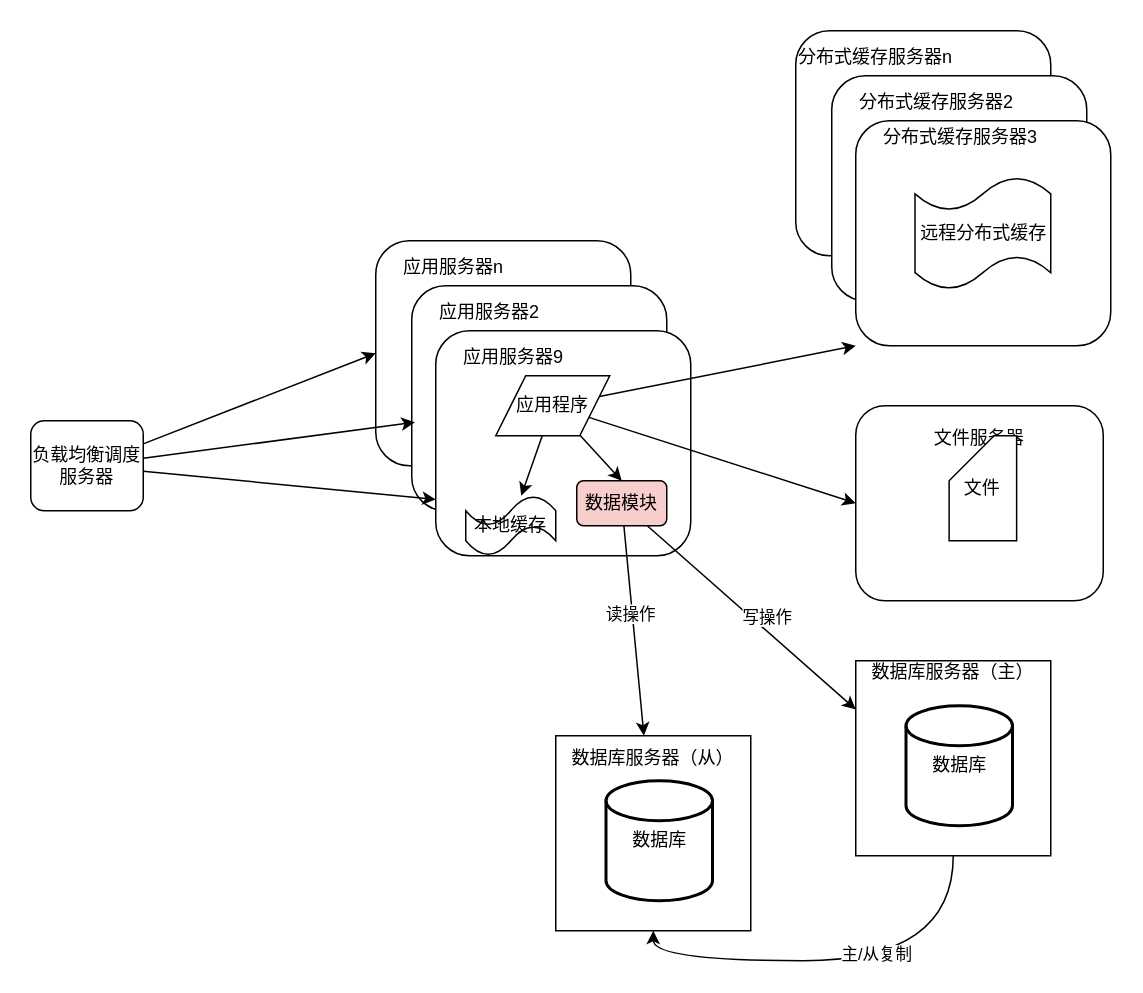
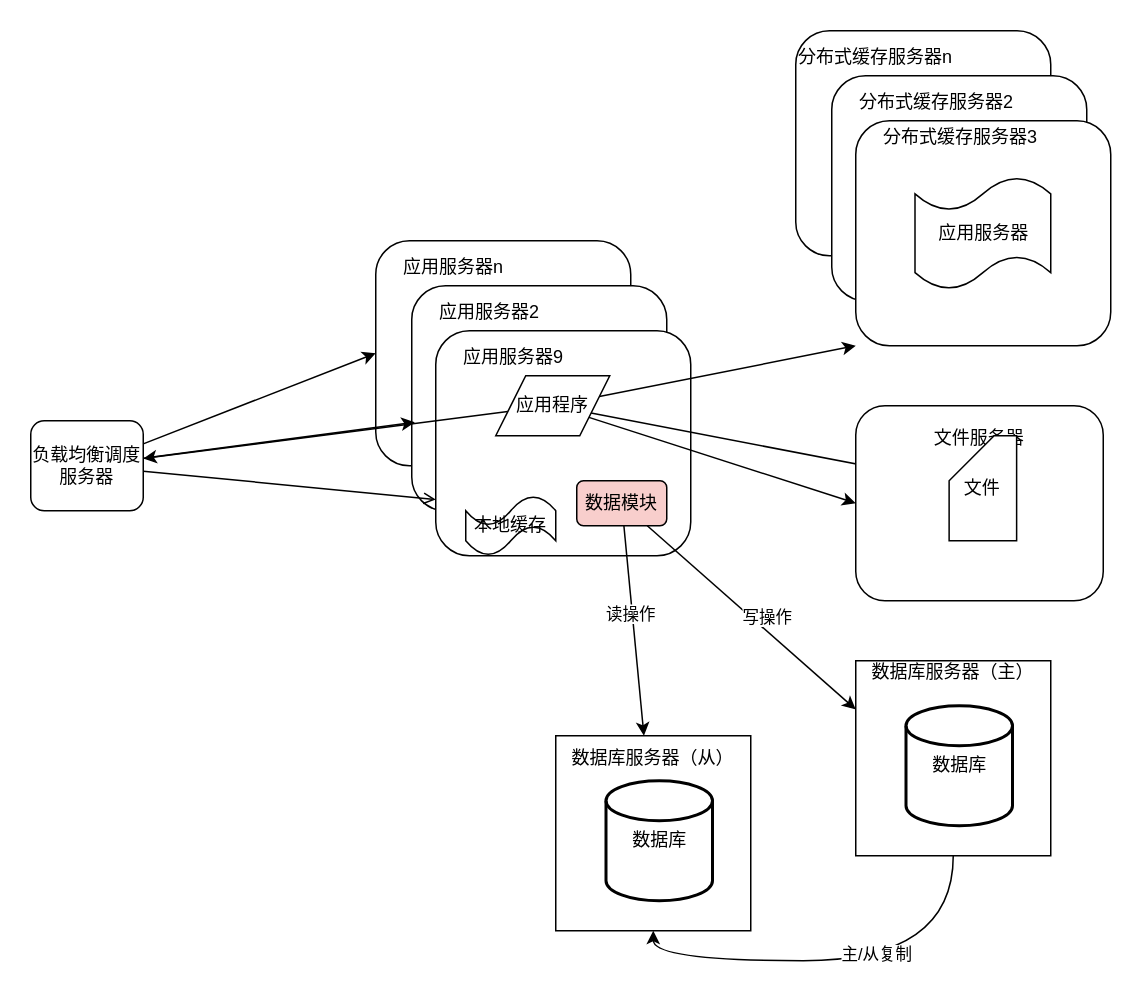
node "远程分布式缓存": label "远程分布式缓存" -> "应用服务器"
edge "应用程序" -> "数据模块": now "应用程序" -> "文件"
edge "应用程序" -> "本地缓存": now "应用程序" -> "负载均衡调度服务器"
edge "负载均衡调度服务器" -> "应用服务器9": arrowhead classic -> open
